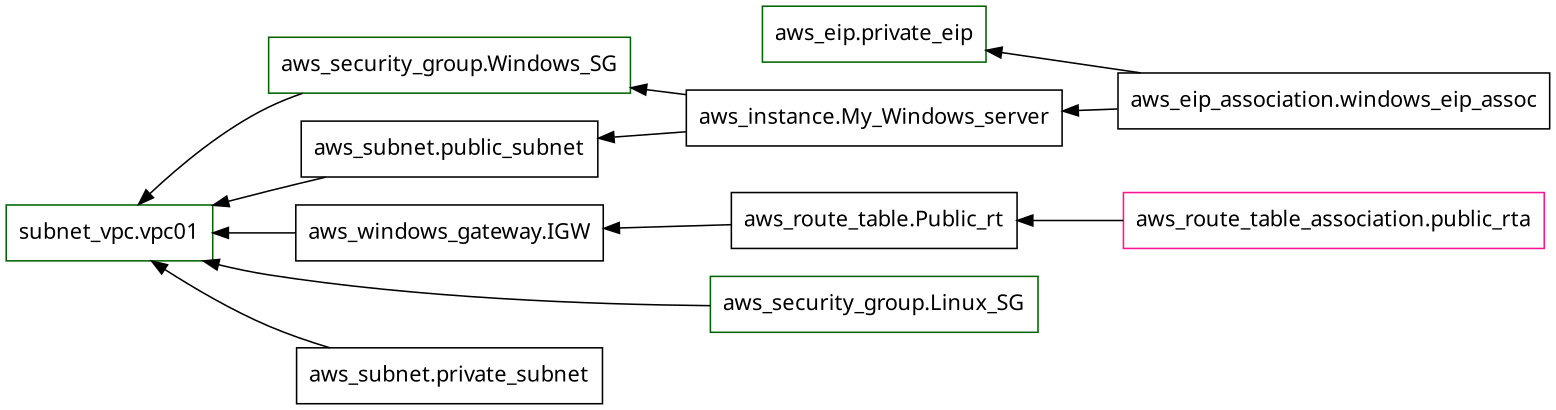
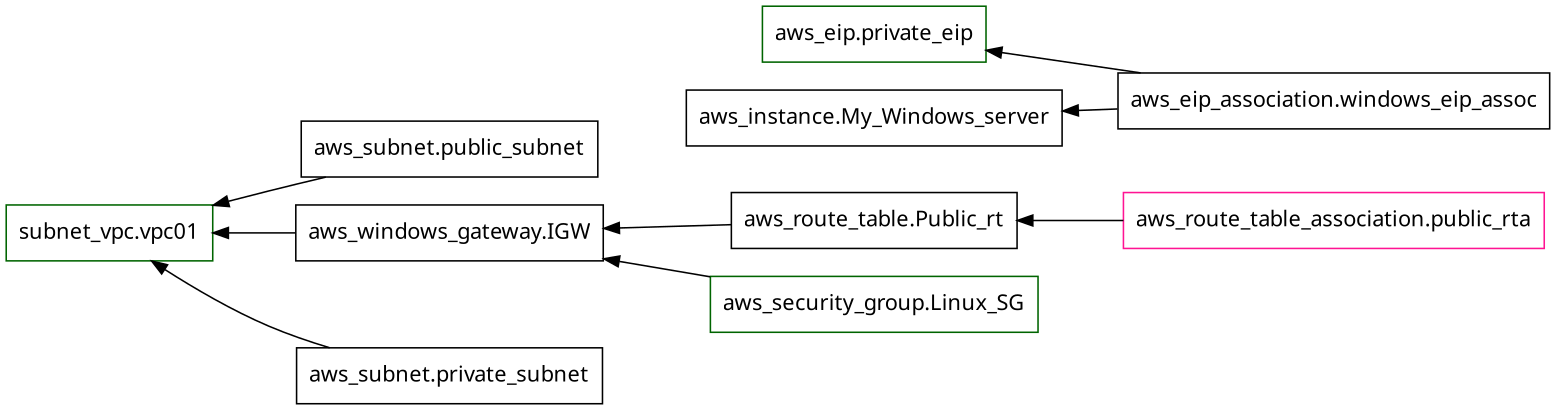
node "aws_security_group.Windows_SG": removed
edge "aws_instance.My_Windows_server" -> "aws_subnet.public_subnet": removed
edge "aws_security_group.Linux_SG" -> "subnet_vpc.vpc01": now "aws_security_group.Linux_SG" -> "aws_windows_gateway.IGW"
